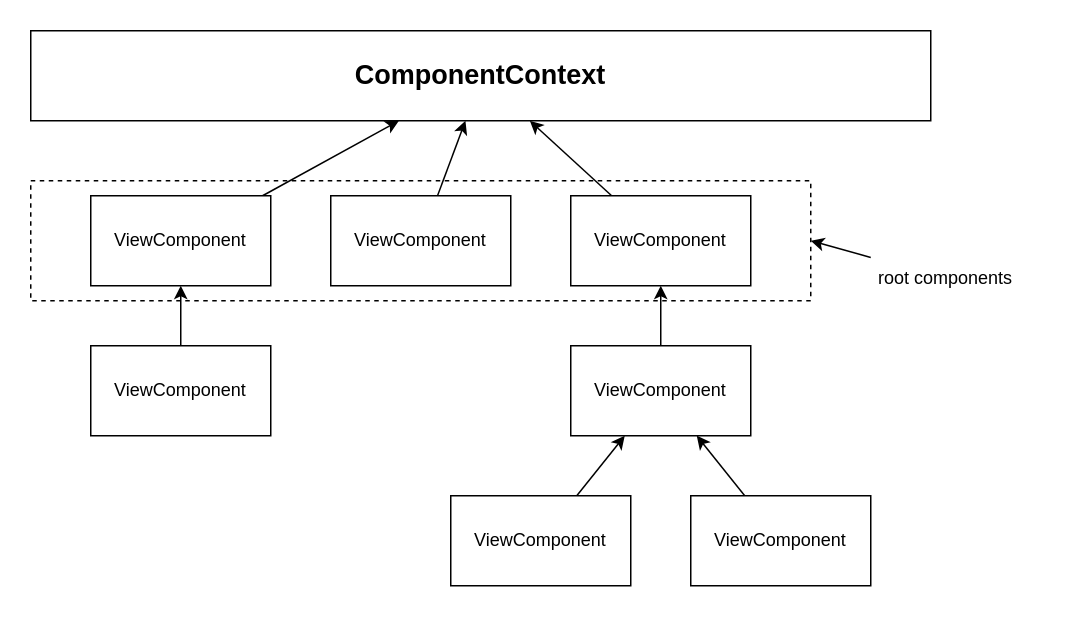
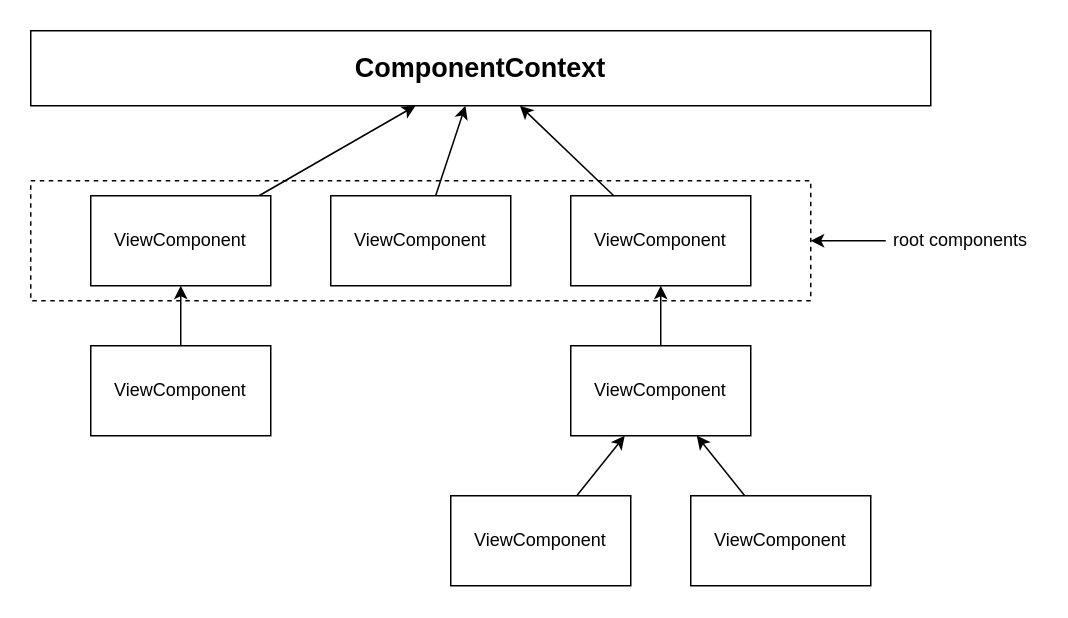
node "ComponentContext": size 900x90 -> 900x75
node "root components": moved (946, 278) -> (961, 241)
